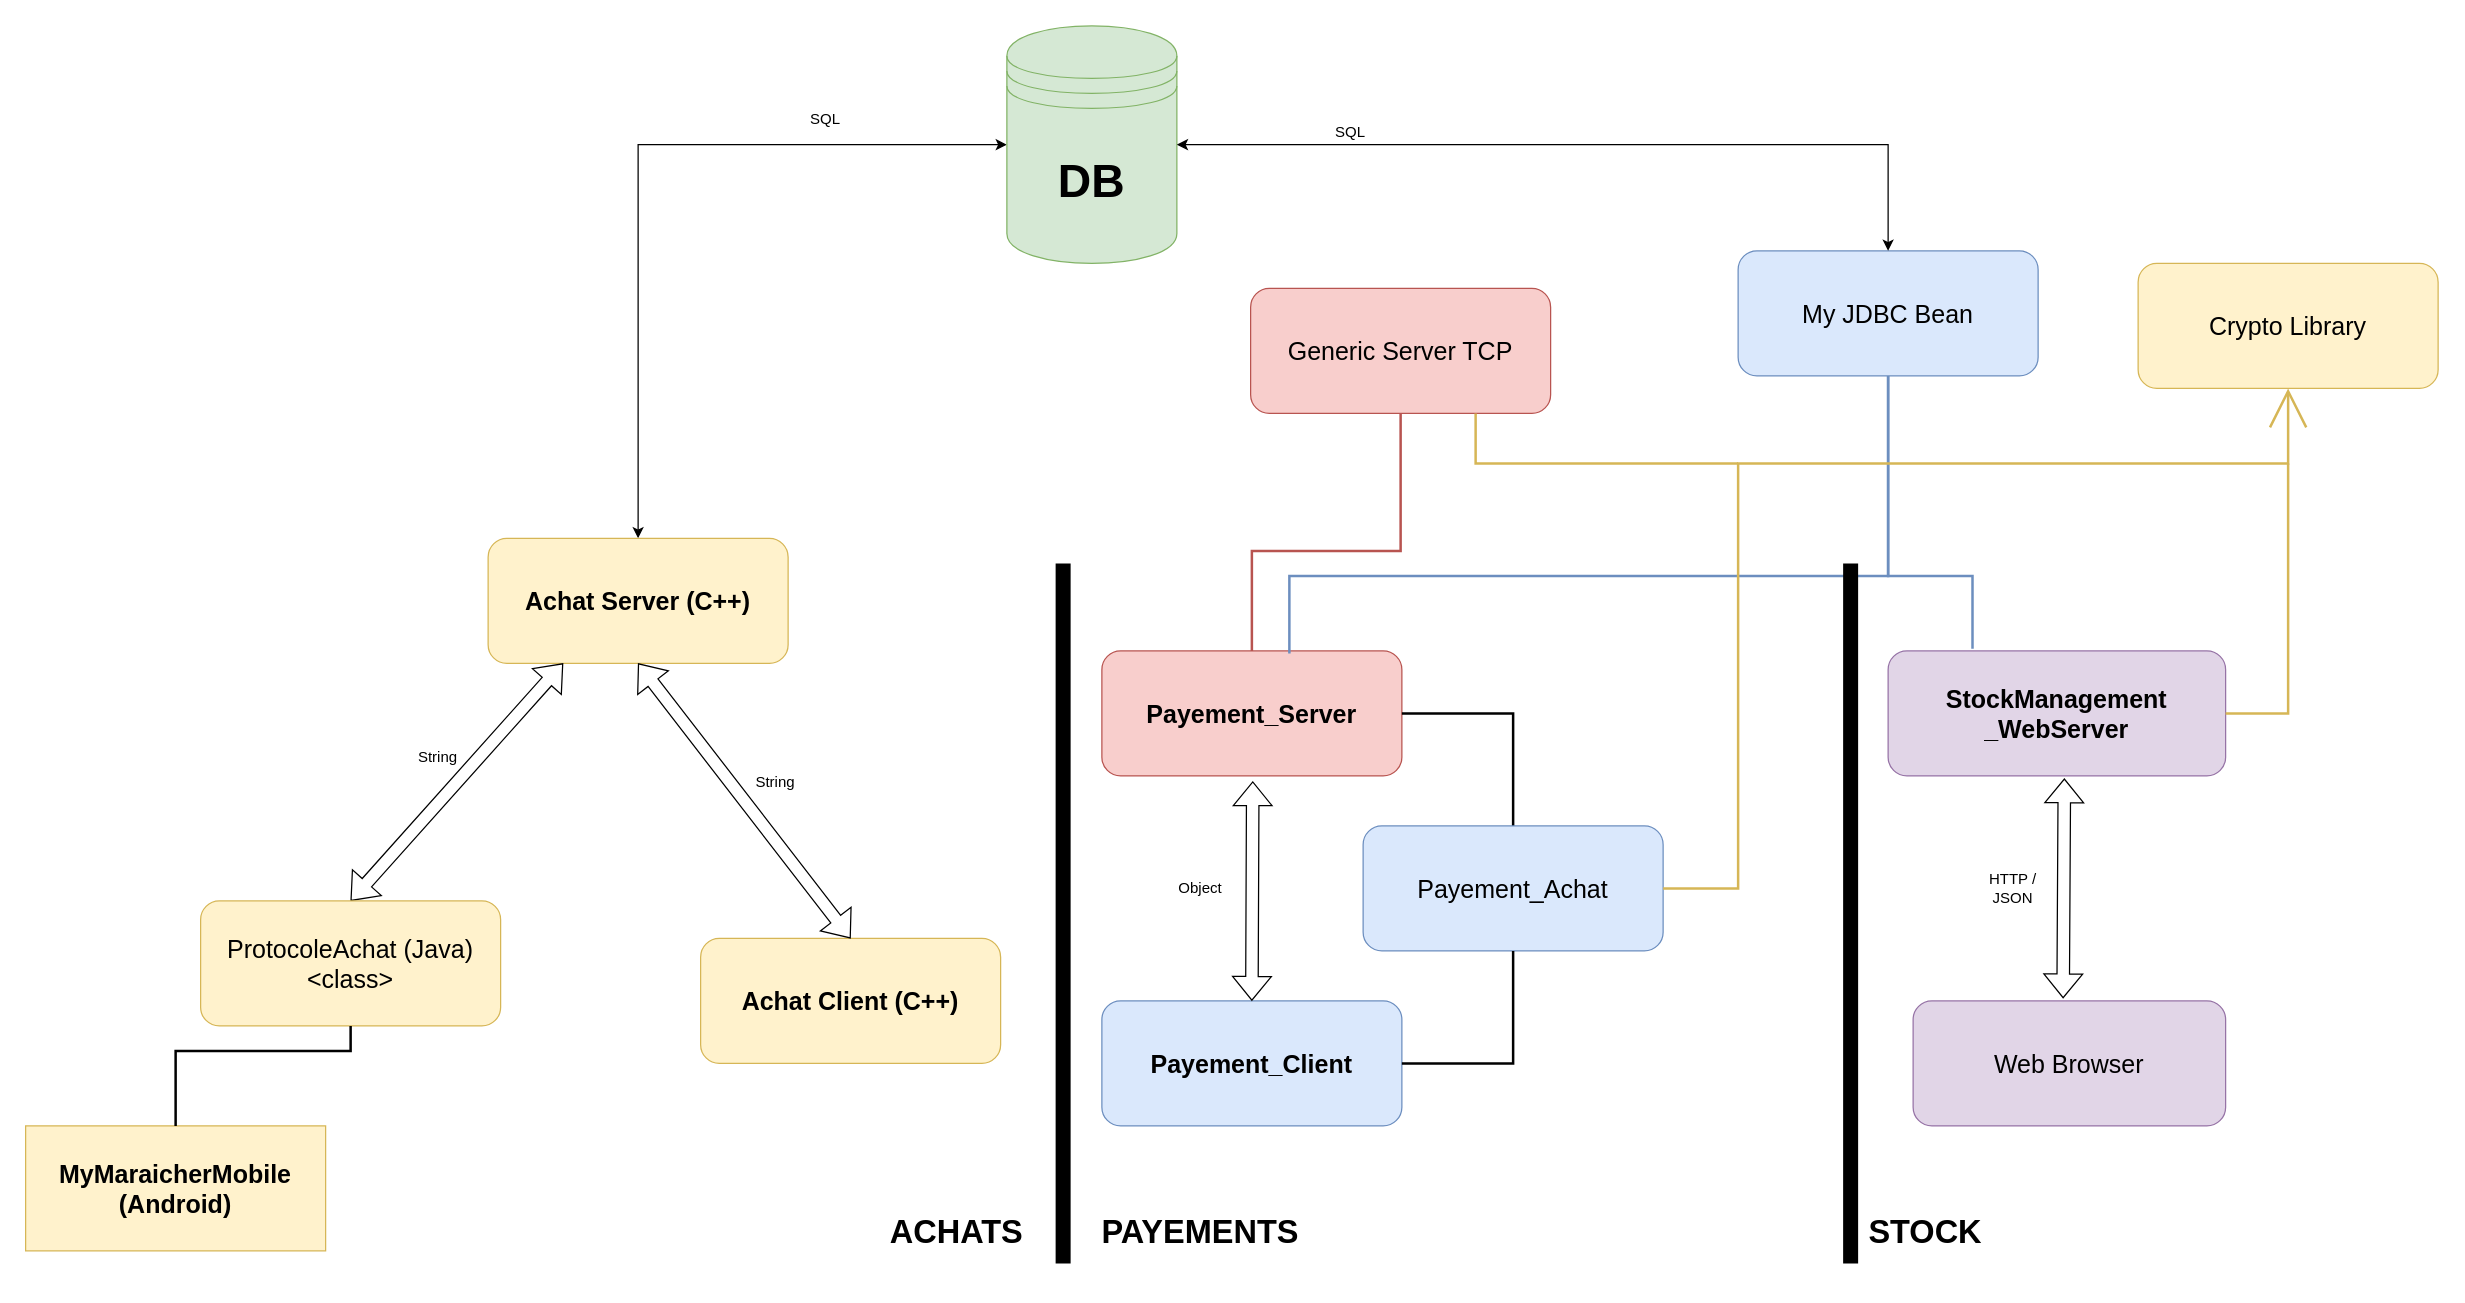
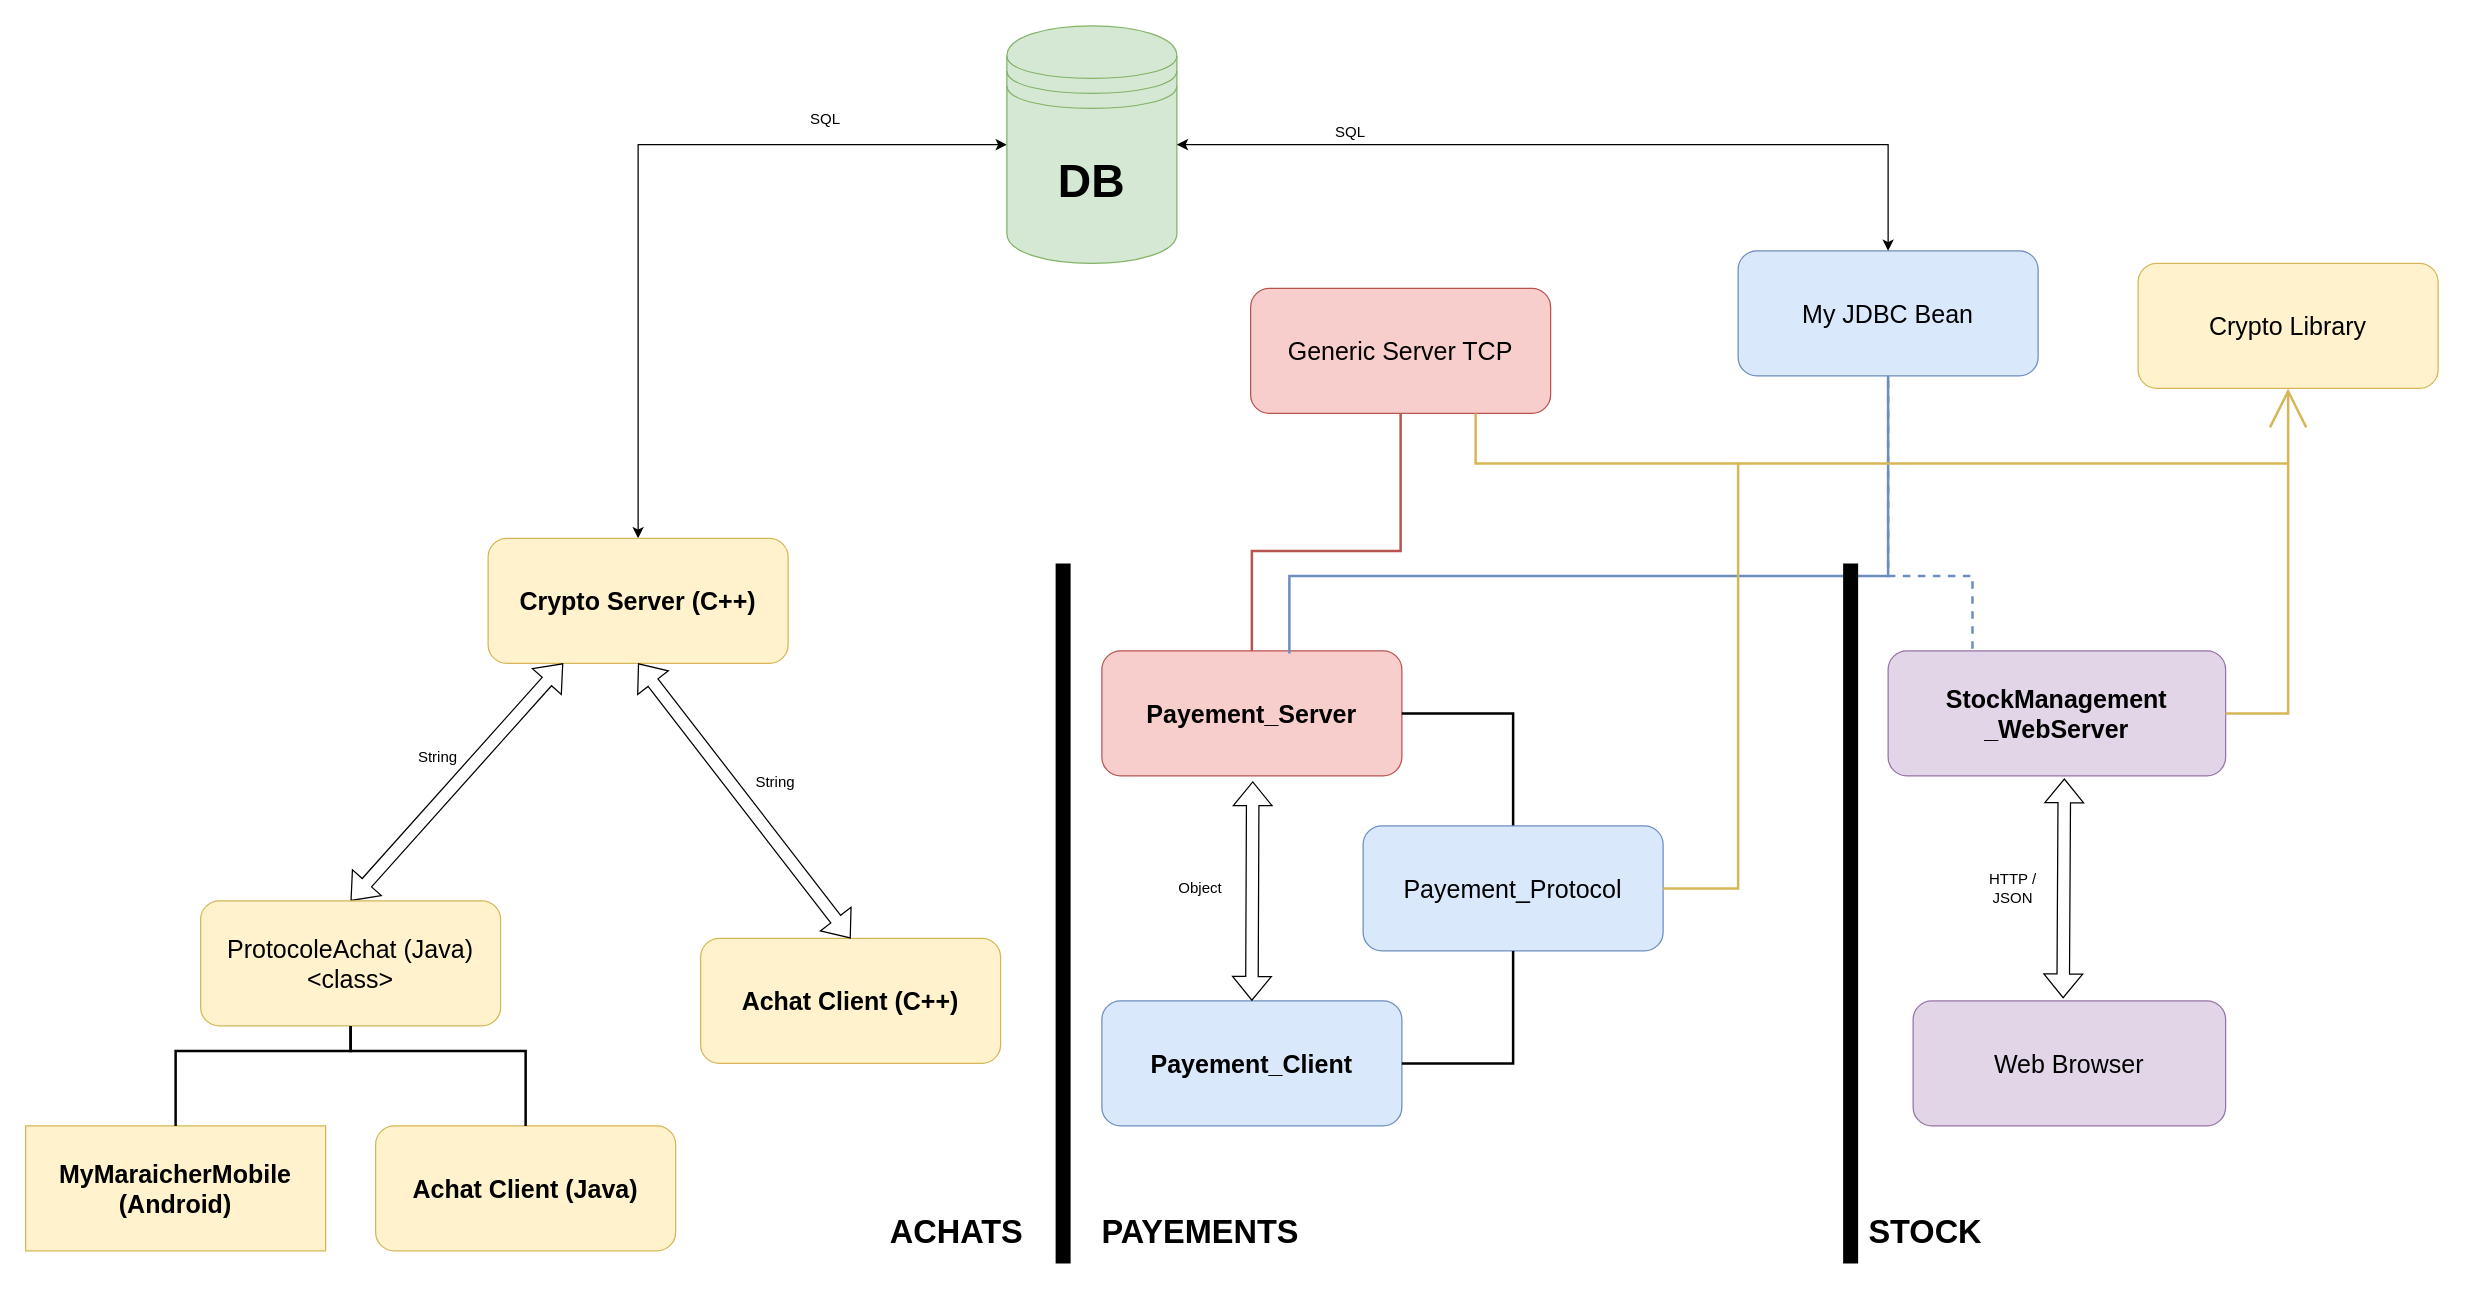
edge "My JDBC Bean" -- "StockManagement _WebServer": style solid -> dashed
node "Achat Server (C++)": label "Achat Server (C++)" -> "Crypto Server (C++)"
node "Payement_Achat": label "Payement_Achat" -> "Payement_Protocol"
edge "ProtocoleAchat (Java) <class>" -- "Achat Client (Java)": added
node "Achat Client (Java)": added
